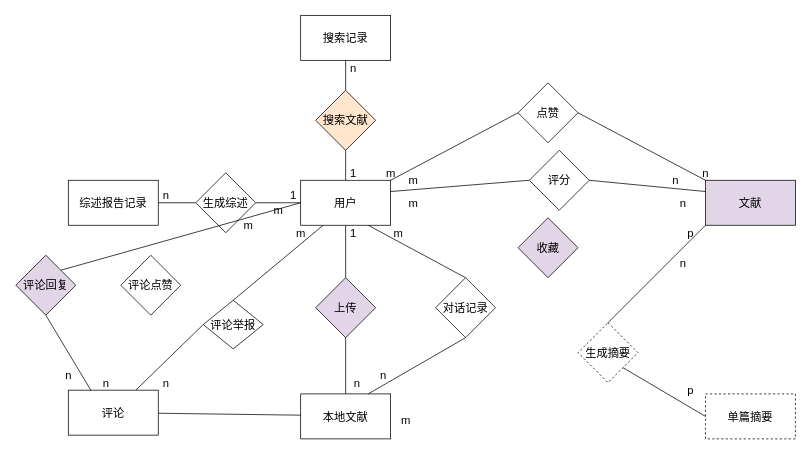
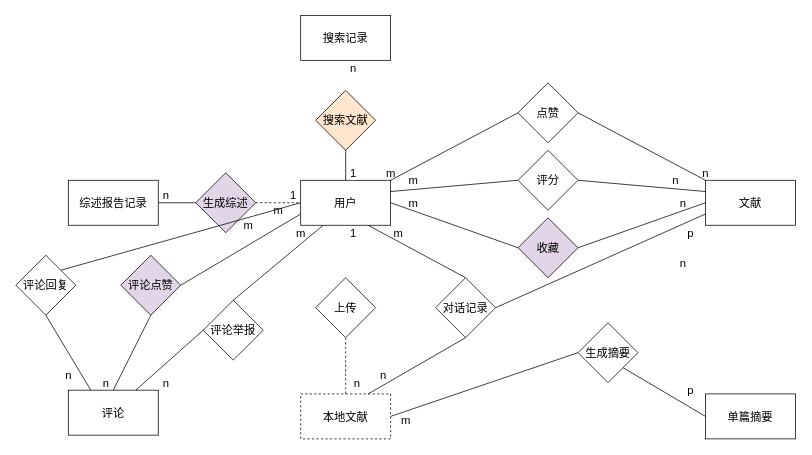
edge "搜索记录" -- "搜索文献": removed
node "评分": moved (559, 180) -> (548, 180)
node "生成综述": fillcolor #ffffff -> #e1d5e7
edge "生成综述" -- "用户": style solid -> dashed
node "文献": fillcolor #e1d5e7 -> #ffffff
edge "用户" -- "收藏": added
edge "文献" -- "收藏": added
edge "用户" -- "评论点赞": added
edge "用户" -- "上传": removed
edge "文献" -- "对话记录": added
edge "文献" -- "生成摘要": removed
node "评论回复": fillcolor #e1d5e7 -> #ffffff
node "评论点赞": fillcolor #ffffff -> #e1d5e7
node "上传": fillcolor #e1d5e7 -> #ffffff
node "评论举报": size 60x49 -> 60x60
edge "评论点赞" -- "评论": added
node "生成摘要": style dashed -> solid
edge "上传" -- "本地文献": style solid -> dashed
edge "评论" -- "本地文献": now "生成摘要" -- "本地文献"
node "本地文献": style solid -> dashed
node "单篇摘要": style dashed -> solid
